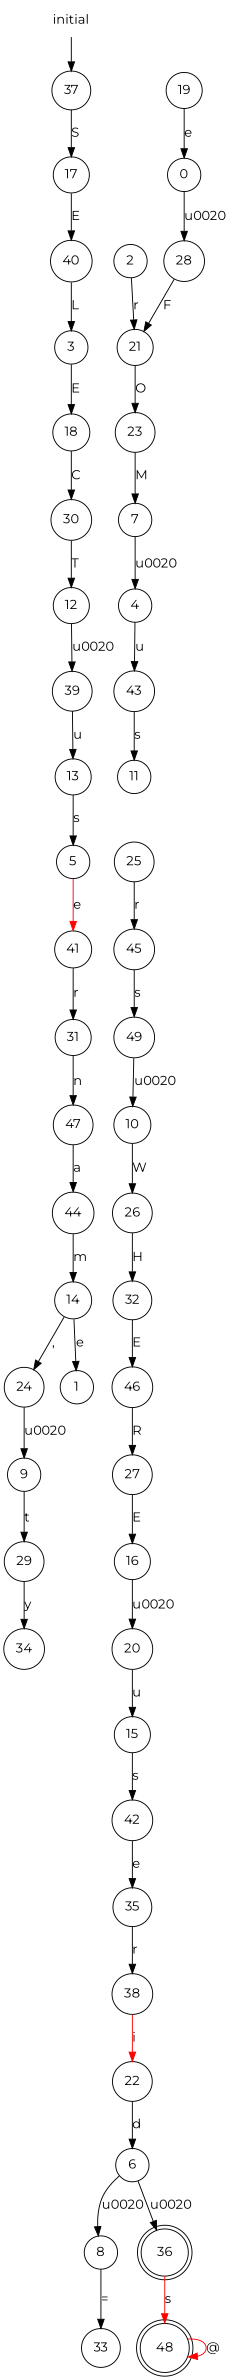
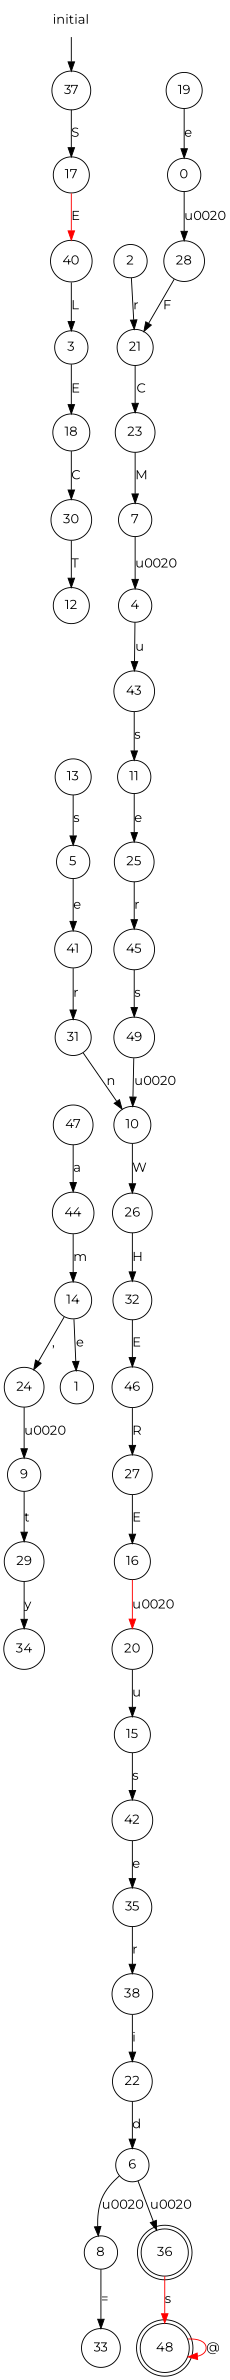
edge "17" -> "40": color black -> red
edge "21" -> "23": label "O" -> "C"
node "39": removed
edge "11" -> "25": added, label "e"
edge "5" -> "41": color red -> black
edge "31" -> "47": now "31" -> "10"
edge "16" -> "20": color black -> red
edge "38" -> "22": color red -> black
